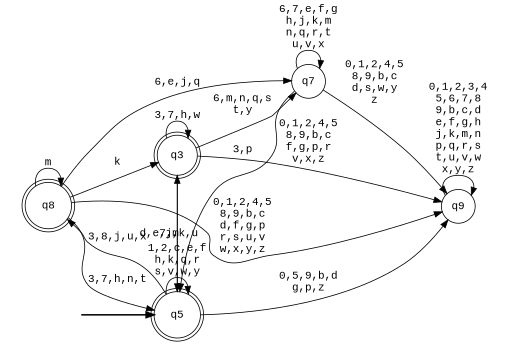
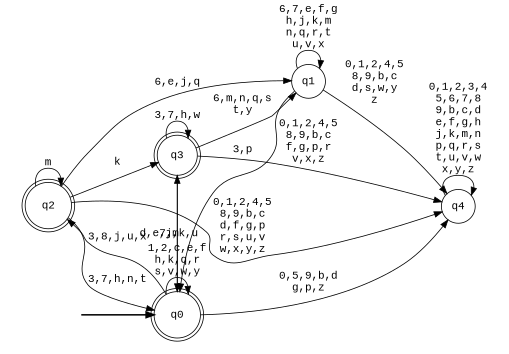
node "q7": label "q7" -> "q1"
node "q8": label "q8" -> "q2"
node "q9": label "q9" -> "q4"
node "q5": label "q5" -> "q0"
